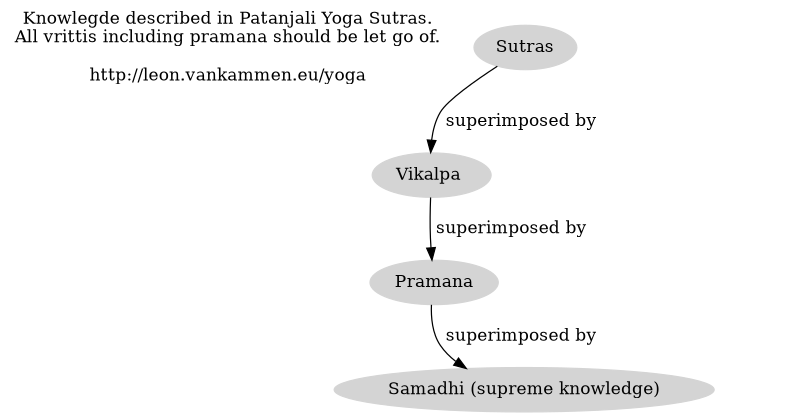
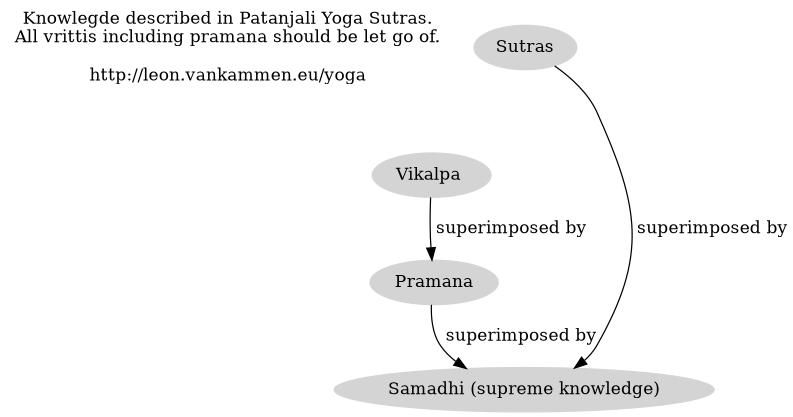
edge "Sutras" -> "Vikalpa": now "Sutras" -> "Samadhi (supreme knowledge)"
